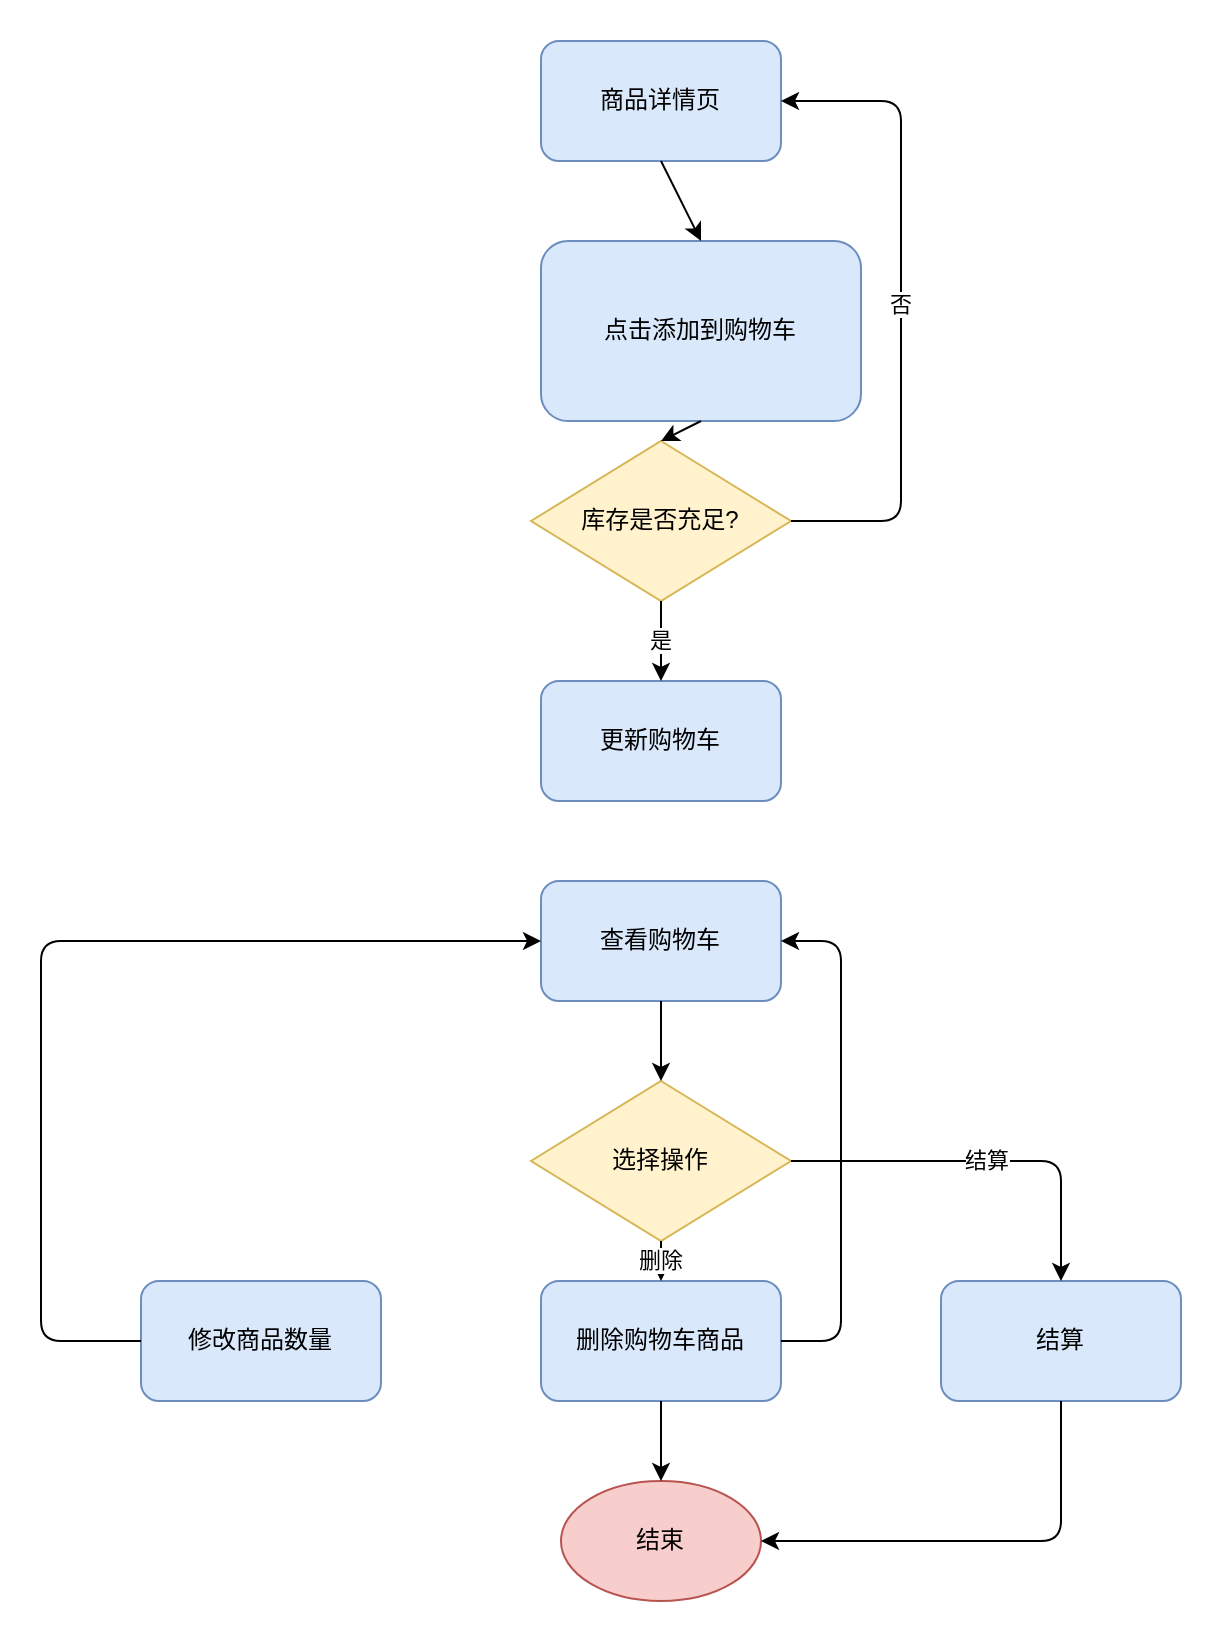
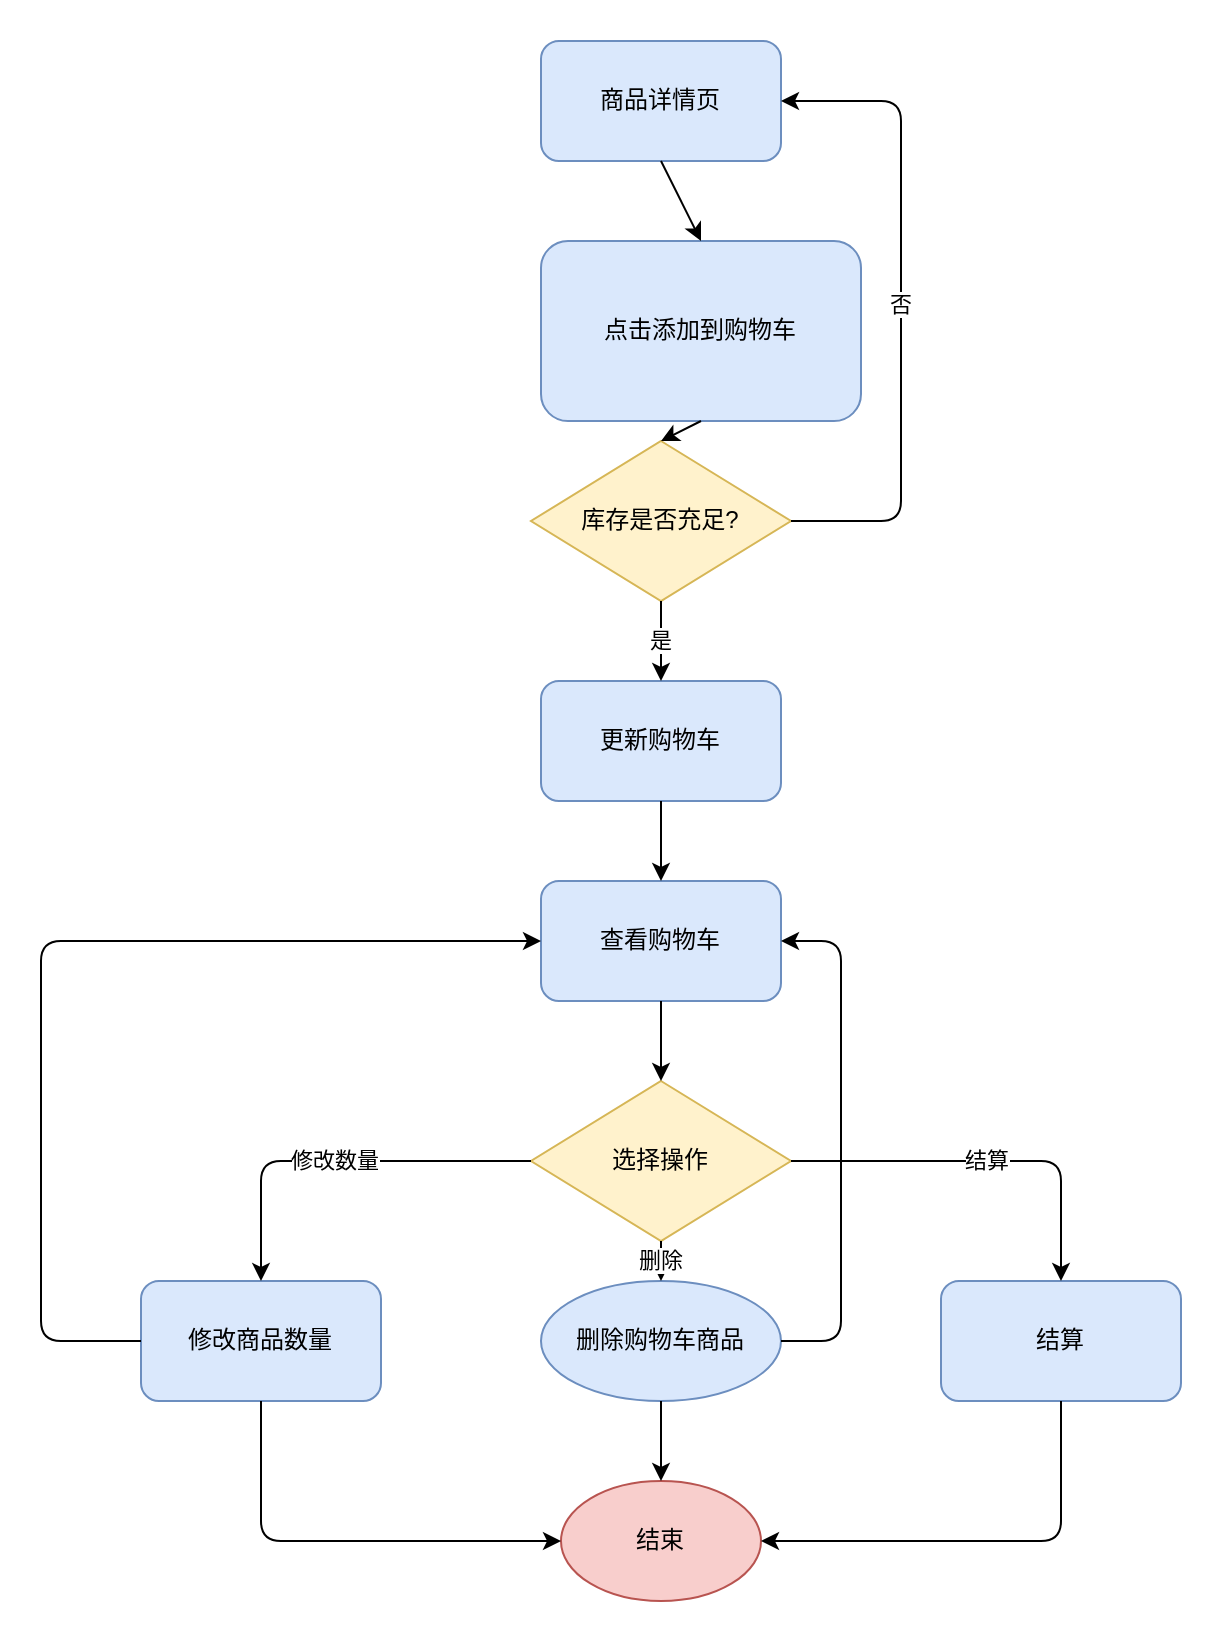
edge "更新购物车" -> "查看购物车": added
edge "选择操作" -> "修改商品数量": added, label "修改数量"
node "删除购物车商品": shape rounded rectangle -> ellipse
edge "修改商品数量" -> "结束": added
